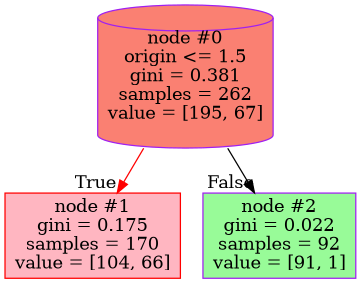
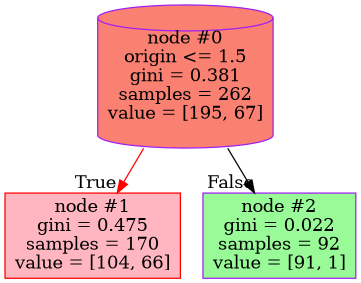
node "node #1 gini = 0.175 samples = 170 value = [104, 66]": label "node #1 gini = 0.175 samples = 170 value = [104, 66]" -> "node #1 gini = 0.475 samples = 170 value = [104, 66]"
